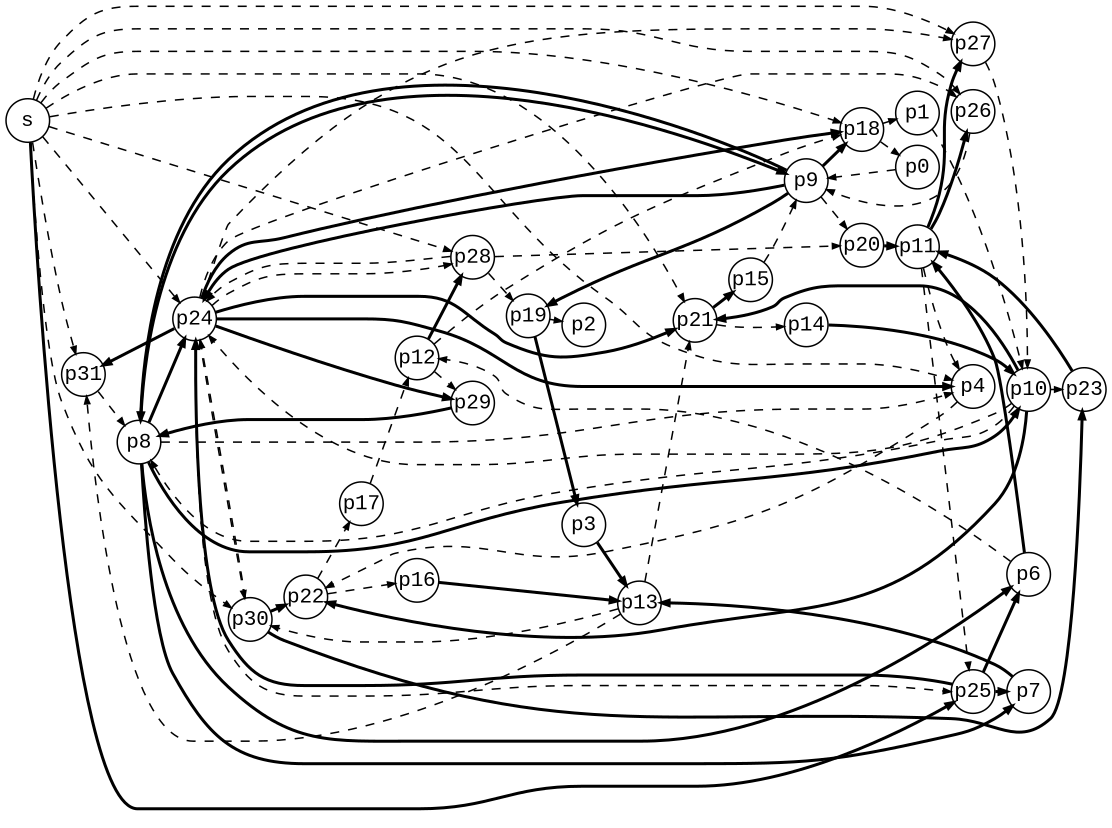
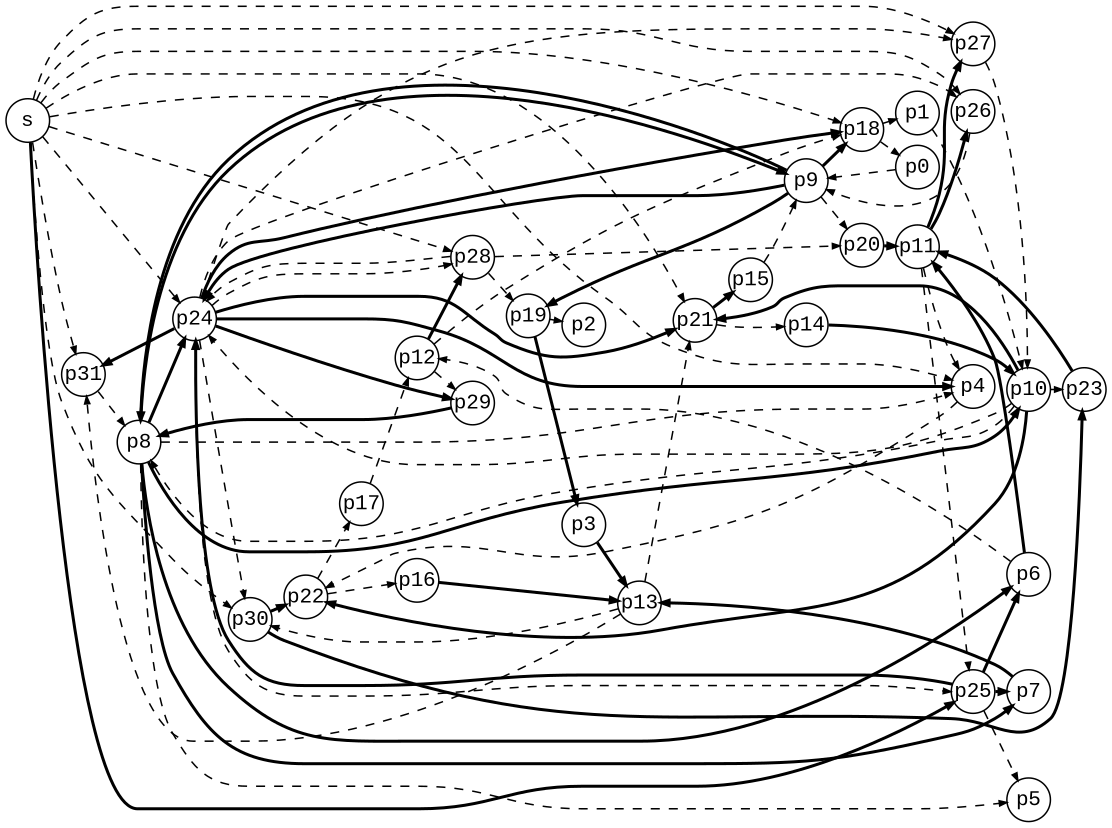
edge "p30" -> "p24": removed
node "p5": added
